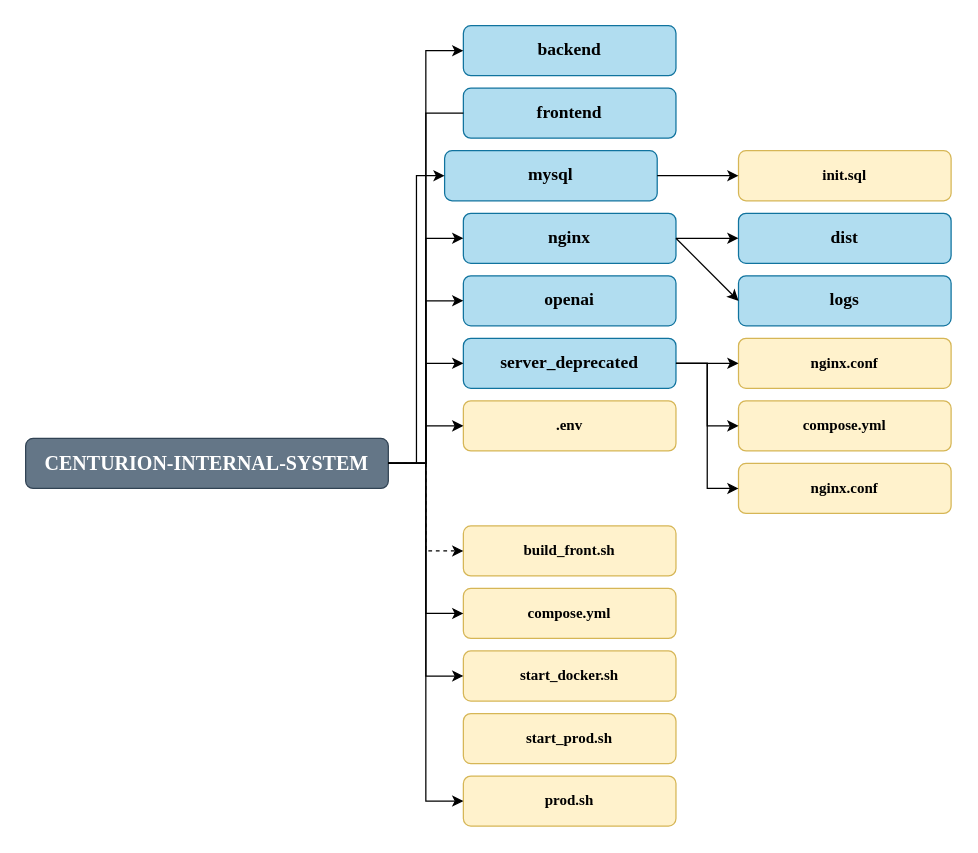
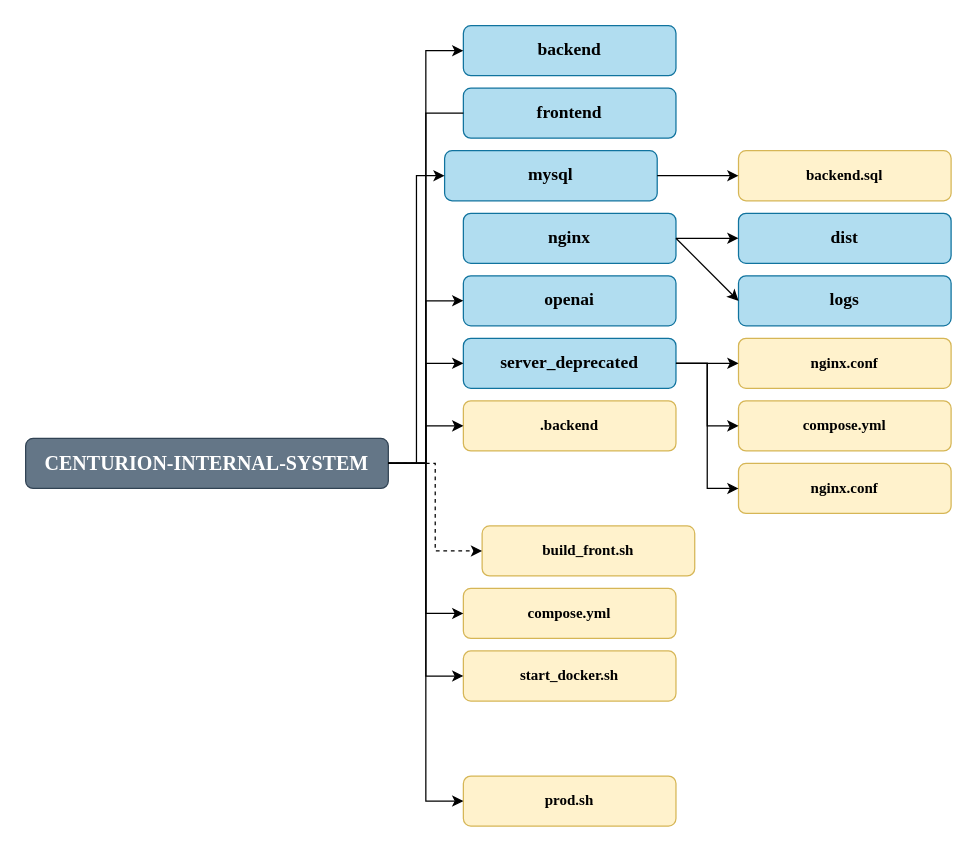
node "init.sql": label "init.sql" -> "backend.sql"
edge "CENTURION-INTERNAL-SYSTEM" -> "nginx": removed
node ".env": label ".env" -> ".backend"
node "build_front.sh": moved (569, 551) -> (588, 551)
node "start_prod.sh": removed
